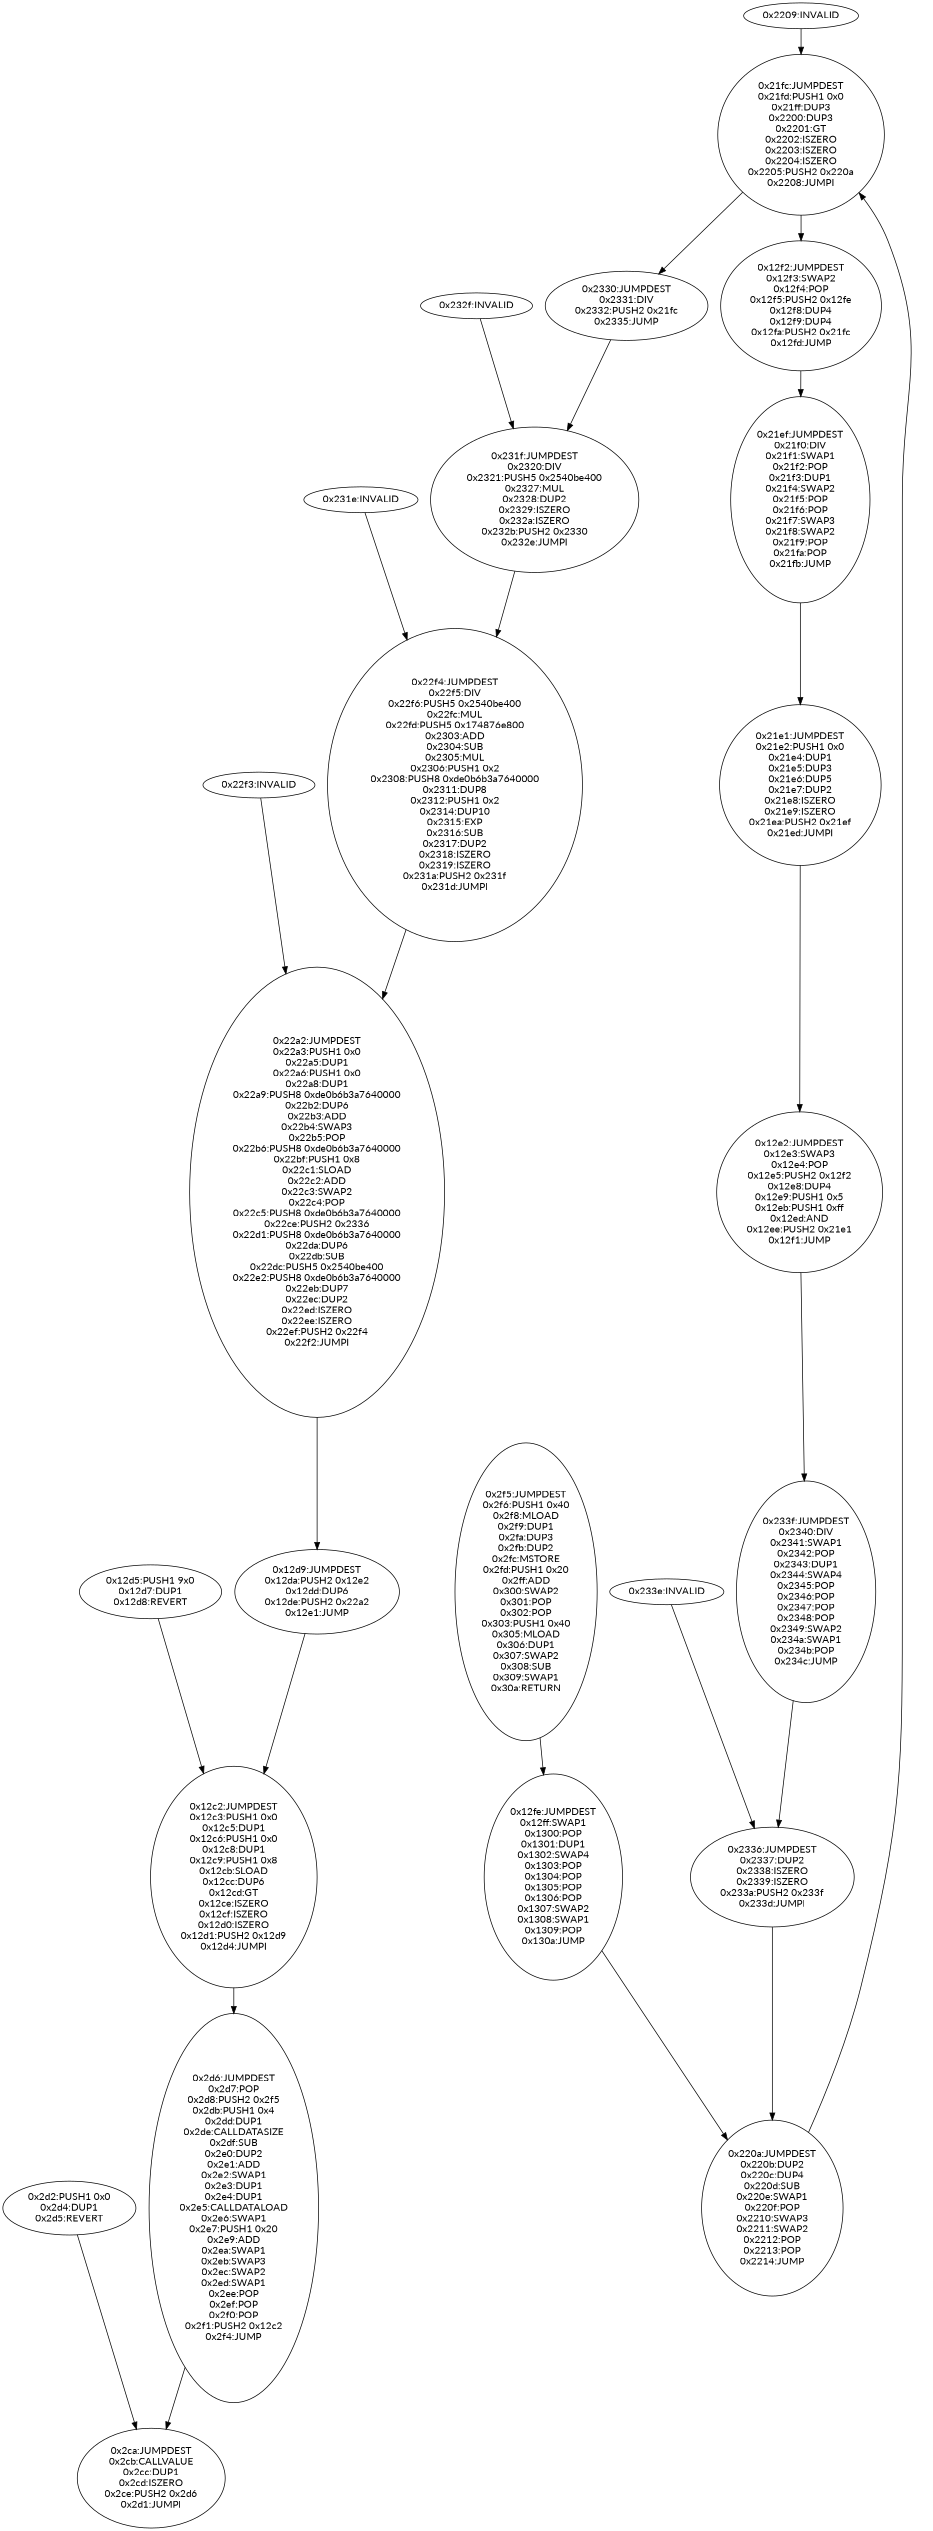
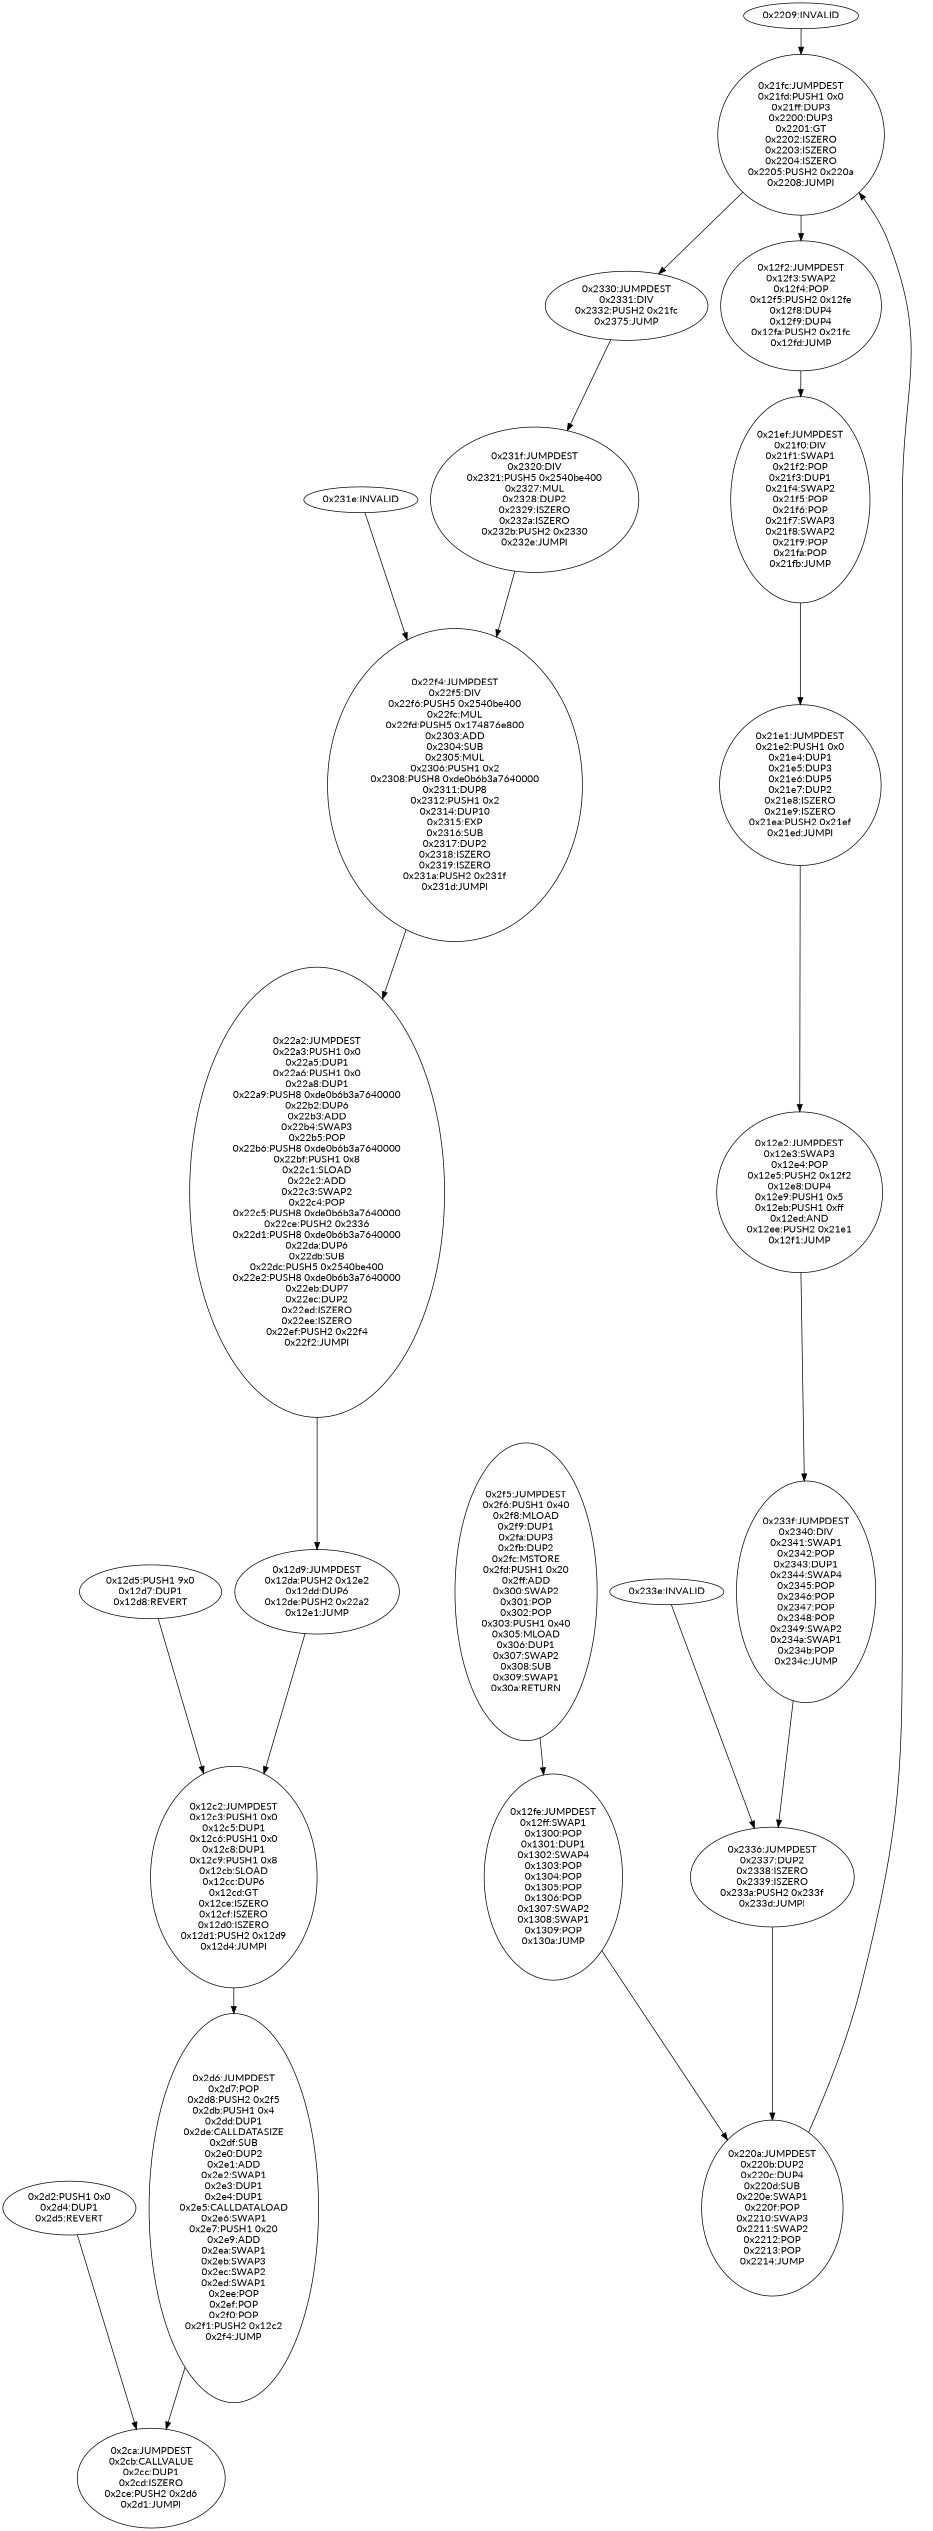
node "0x232f:INVALID": removed
node "0x2330:JUMPDEST 0x2331:DIV 0x2332:PUSH2 0x21fc 0x2335:JUMP": label "0x2330:JUMPDEST 0x2331:DIV 0x2332:PUSH2 0x21fc 0x2335:JUMP" -> "0x2330:JUMPDEST 0x2331:DIV 0x2332:PUSH2 0x21fc 0x2375:JUMP"
node "0x22f3:INVALID": removed
